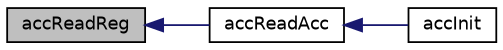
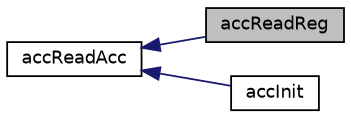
edge "accReadAcc" -> "accReadReg": reversed
